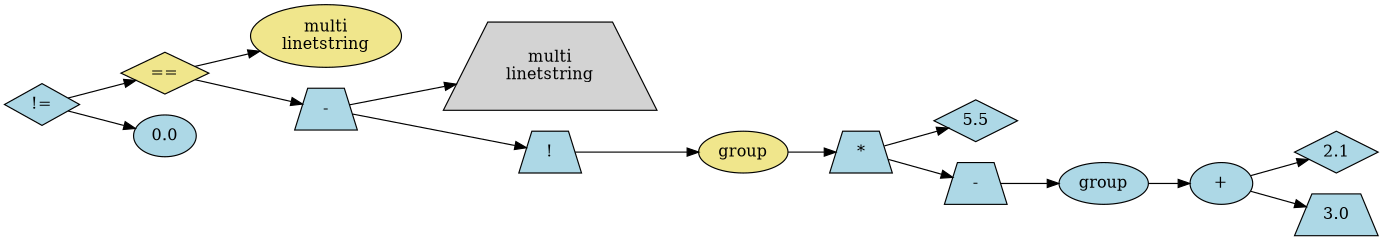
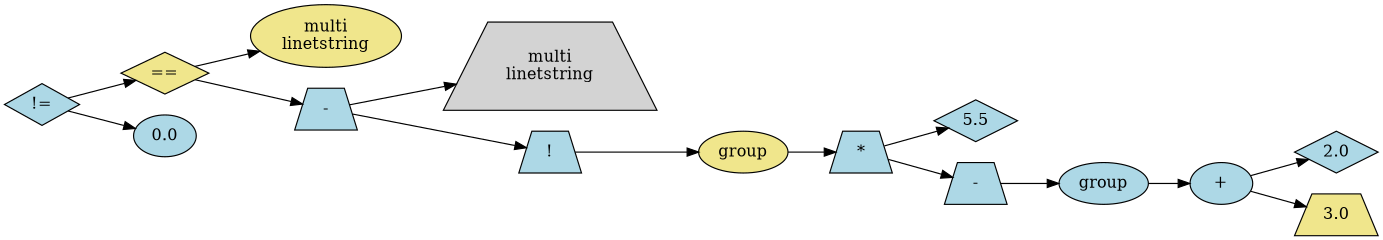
node "2.1": label "2.1" -> "2.0"
node "3.0": fillcolor lightblue -> khaki
